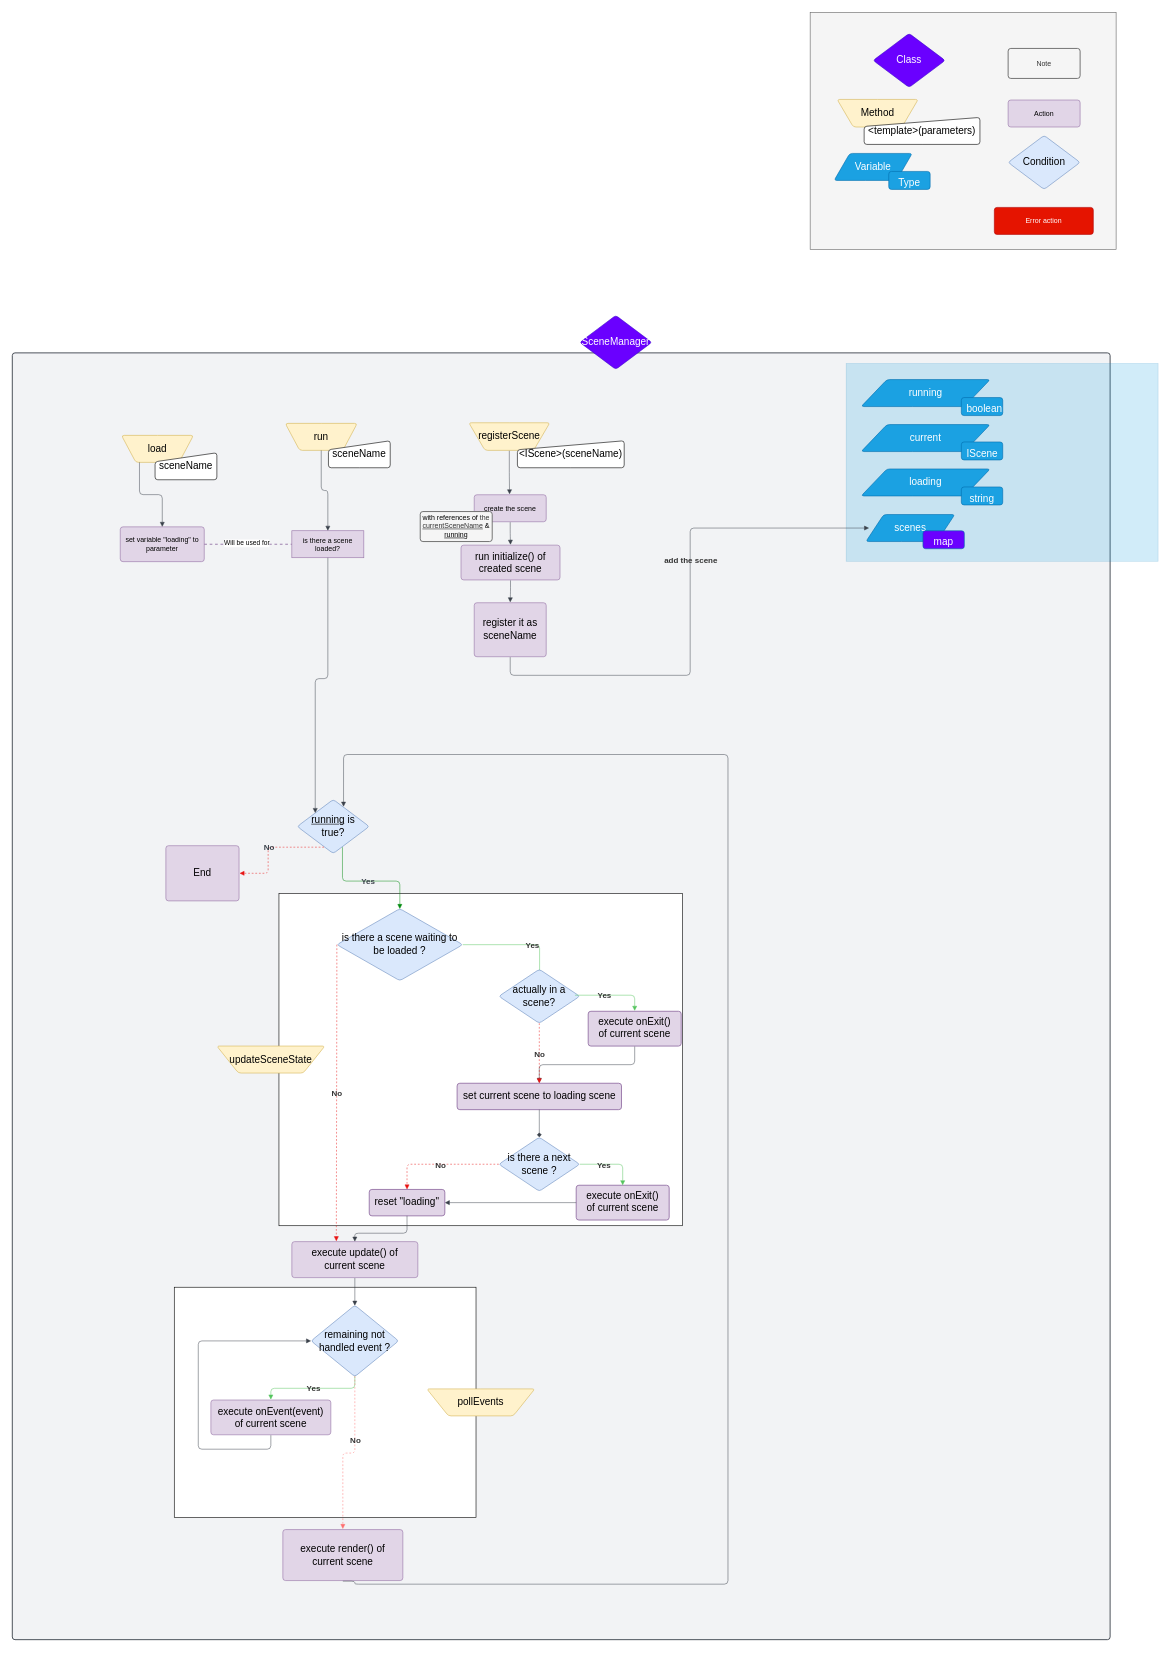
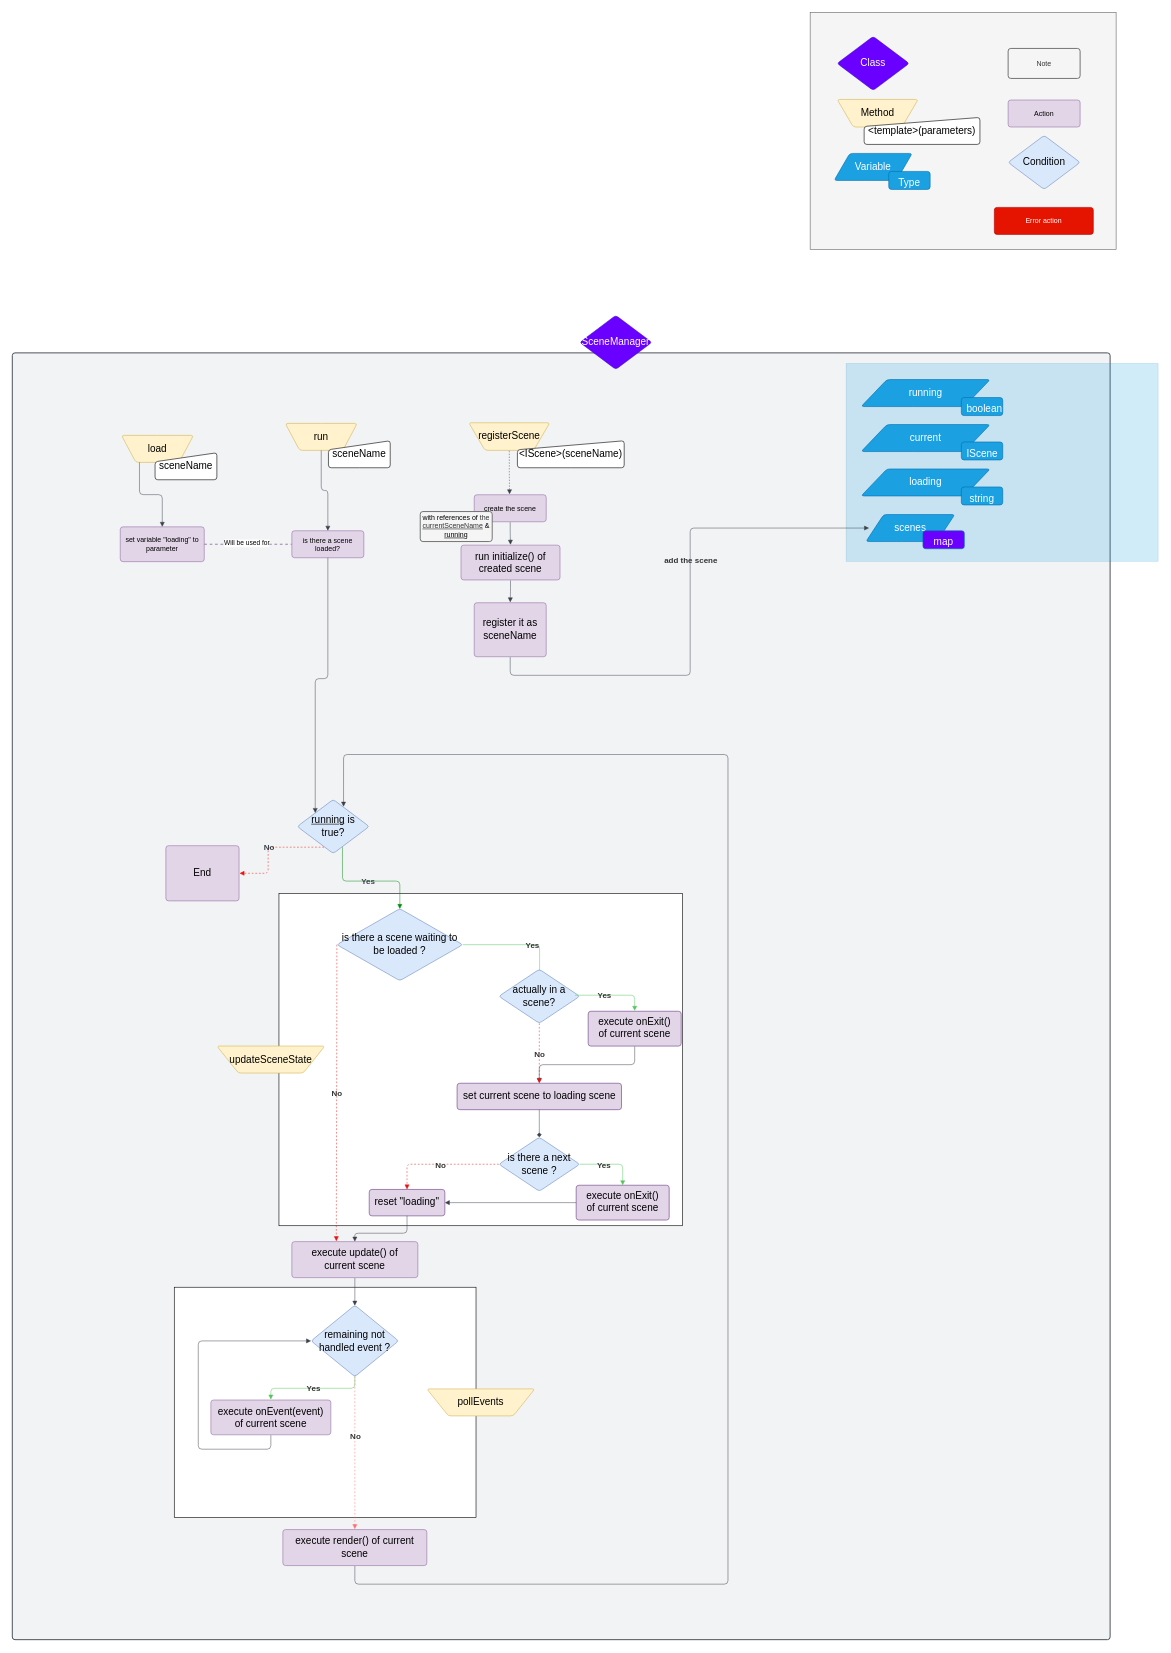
node "Class": moved (909, 60) -> (873, 63)
edge "registerScene" -> "create the scene": style solid -> dashed
node "is there a scene loaded?": shape rectangle -> rounded rectangle
node "execute render() of current scene": size 120x51 -> 144x36
